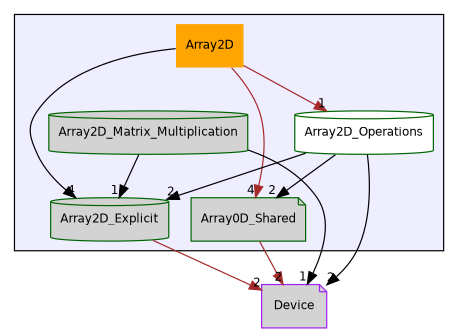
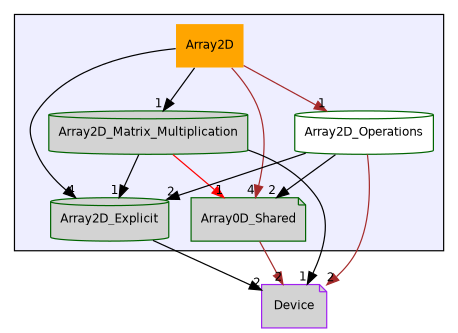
edge "Array2D" -> "Array2D_Matrix_Multiplication": added
edge "Array2D_Matrix_Multiplication" -> "Array0D_Shared": added
edge "Array2D_Operations" -> "Device": color black -> brown
edge "Array2D_Explicit" -> "Device": color brown -> black
